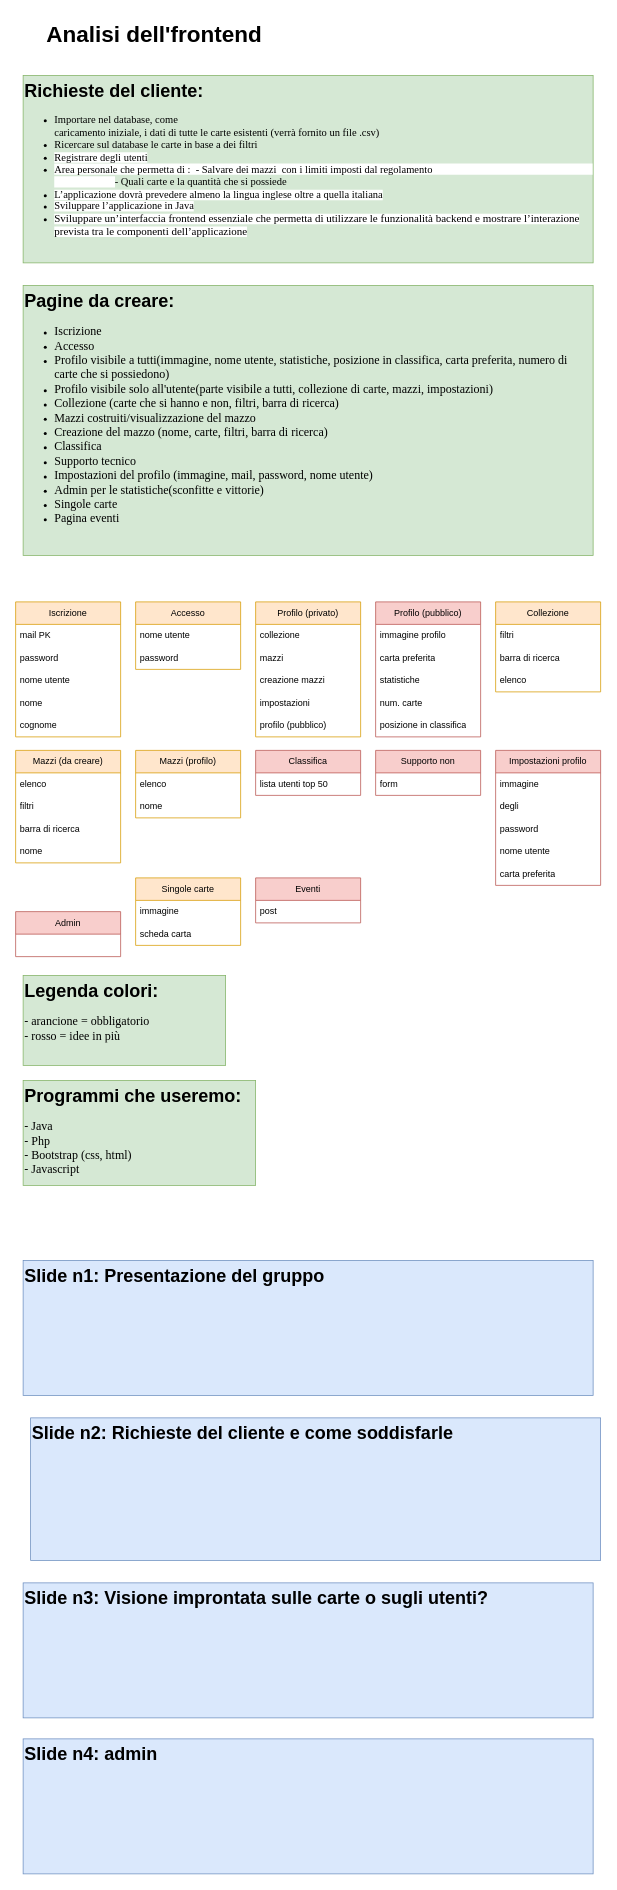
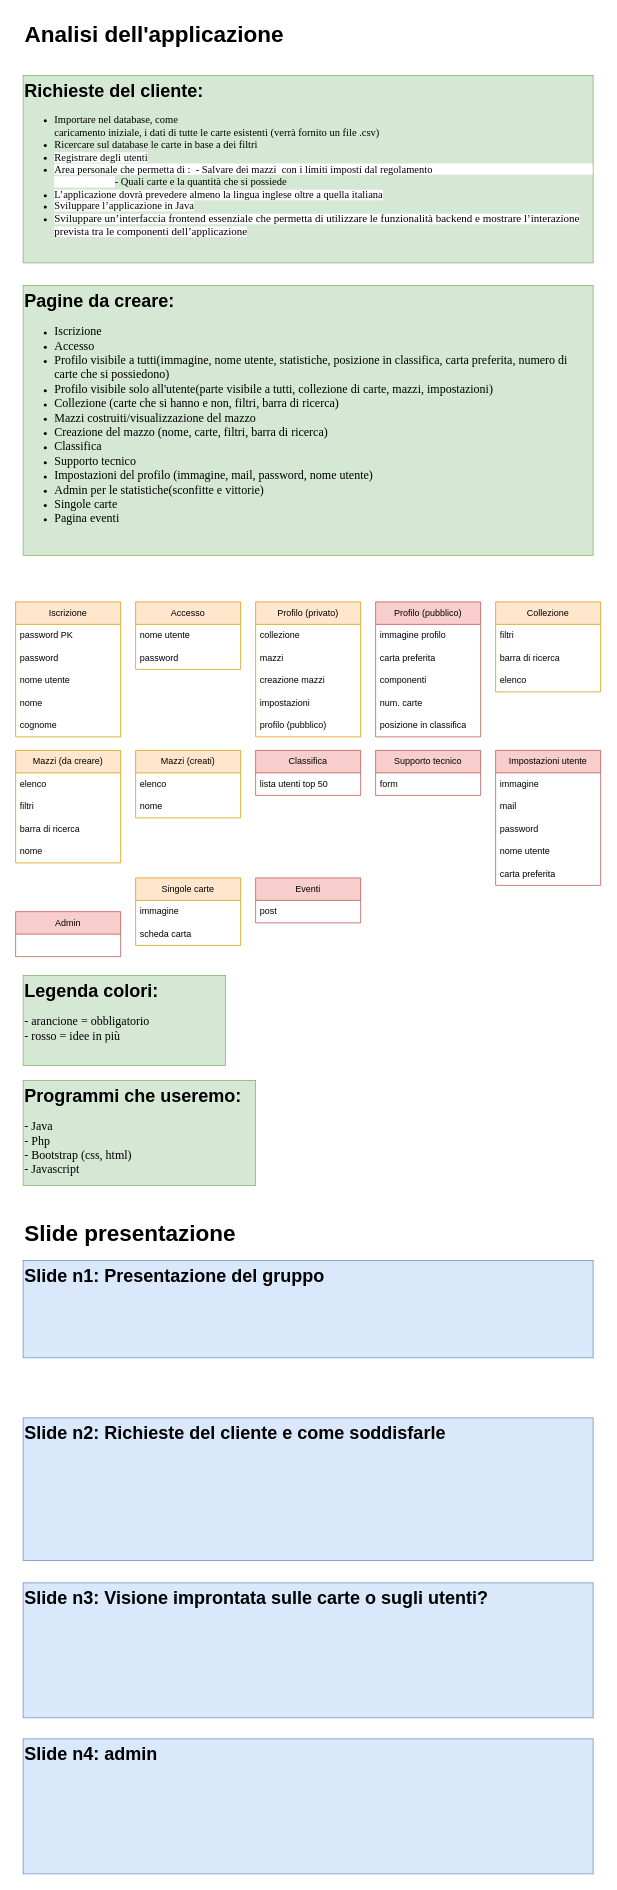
node "Analisi dell'frontend": label "Analisi dell'frontend" -> "Analisi dell'applicazione"
node "mail PK": label "mail PK" -> "password PK"
node "statistiche": label "statistiche" -> "componenti"
node "Mazzi (profilo)": label "Mazzi (profilo)" -> "Mazzi (creati)"
node "Supporto non": label "Supporto non" -> "Supporto tecnico"
node "Impostazioni profilo": label "Impostazioni profilo" -> "Impostazioni utente"
node "degli": label "degli" -> "mail"
node "Slide presentazione": added
node "Slide n1: Presentazione del gruppo": size 570x135 -> 570x98
node "Slide n2: Richieste del cliente e come soddisfarle": moved (315, 1489) -> (308, 1489)
